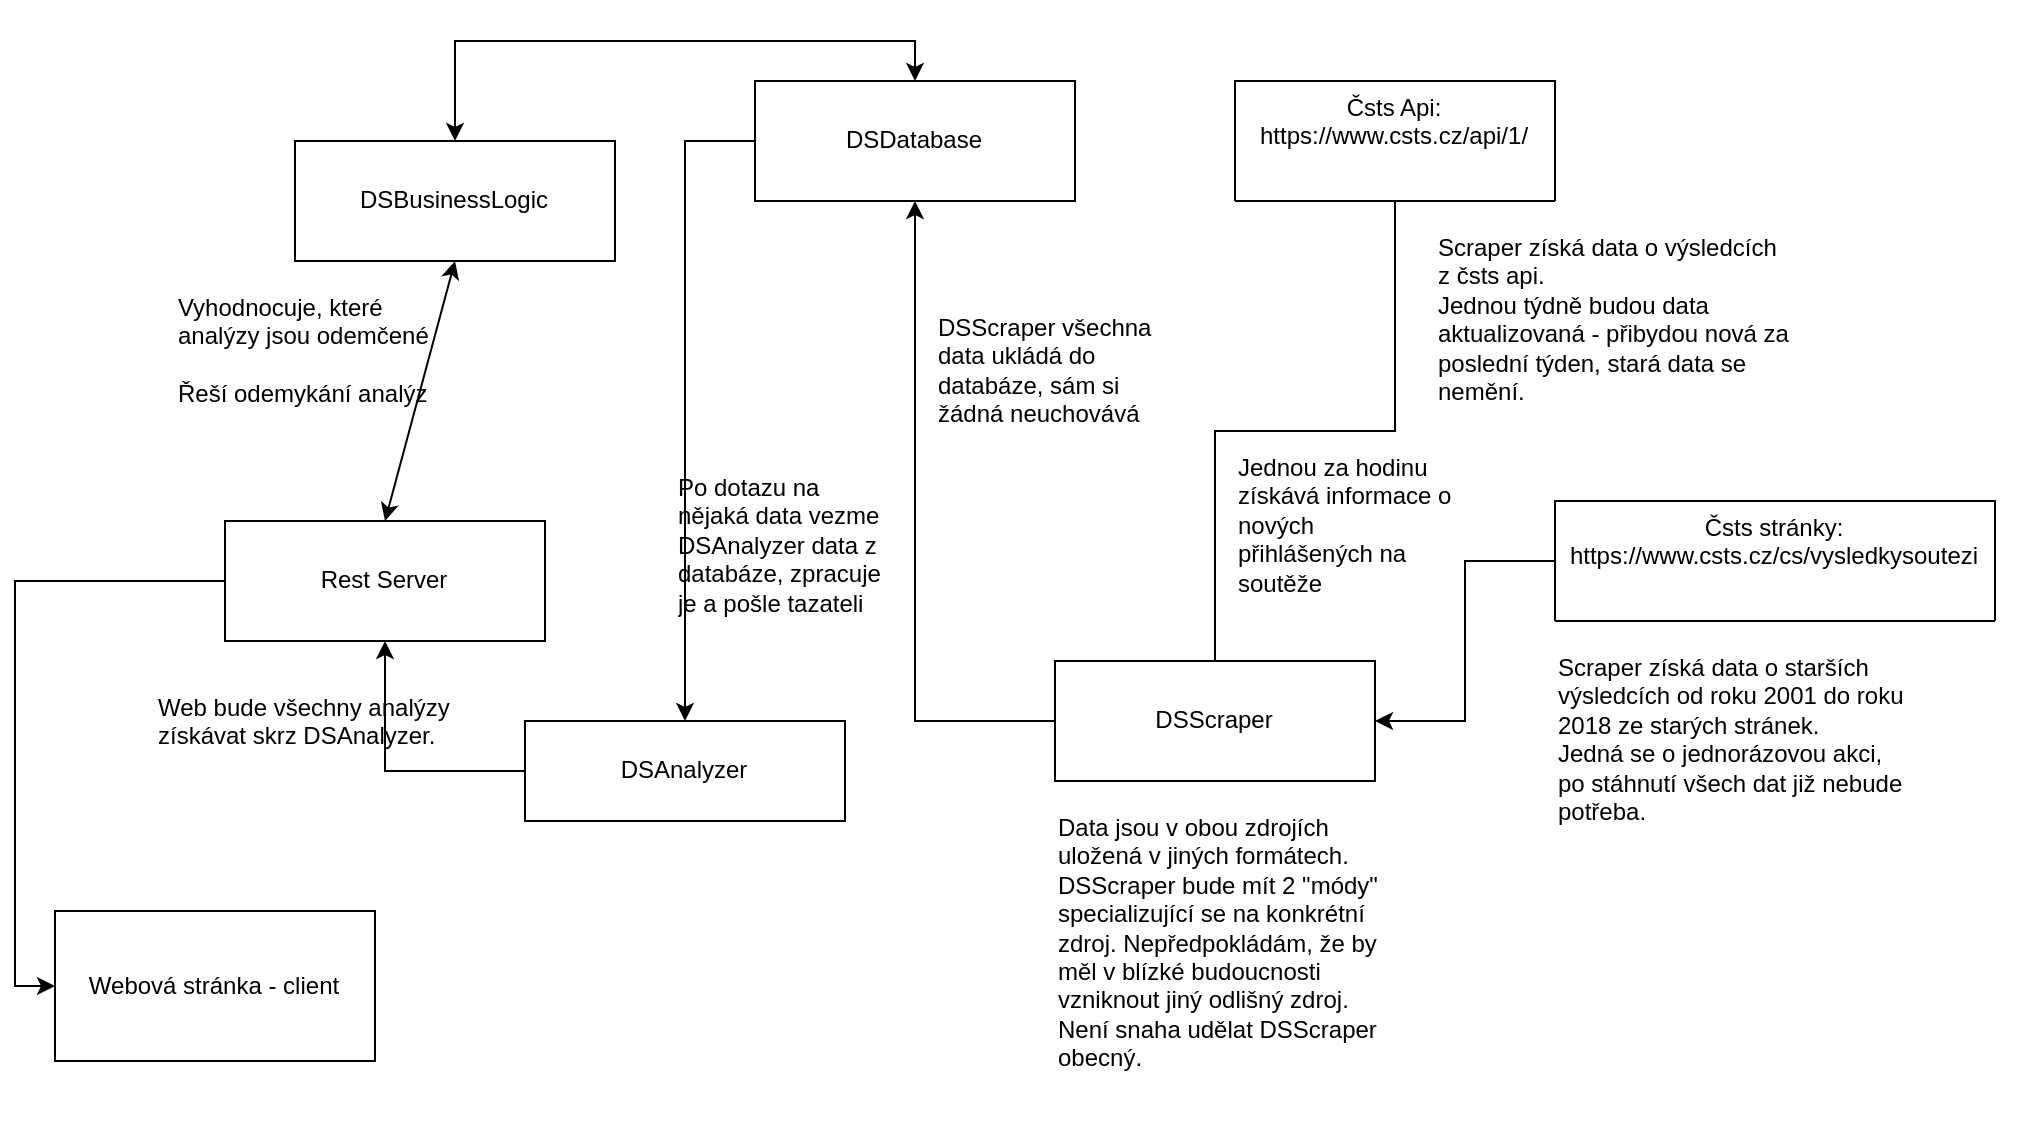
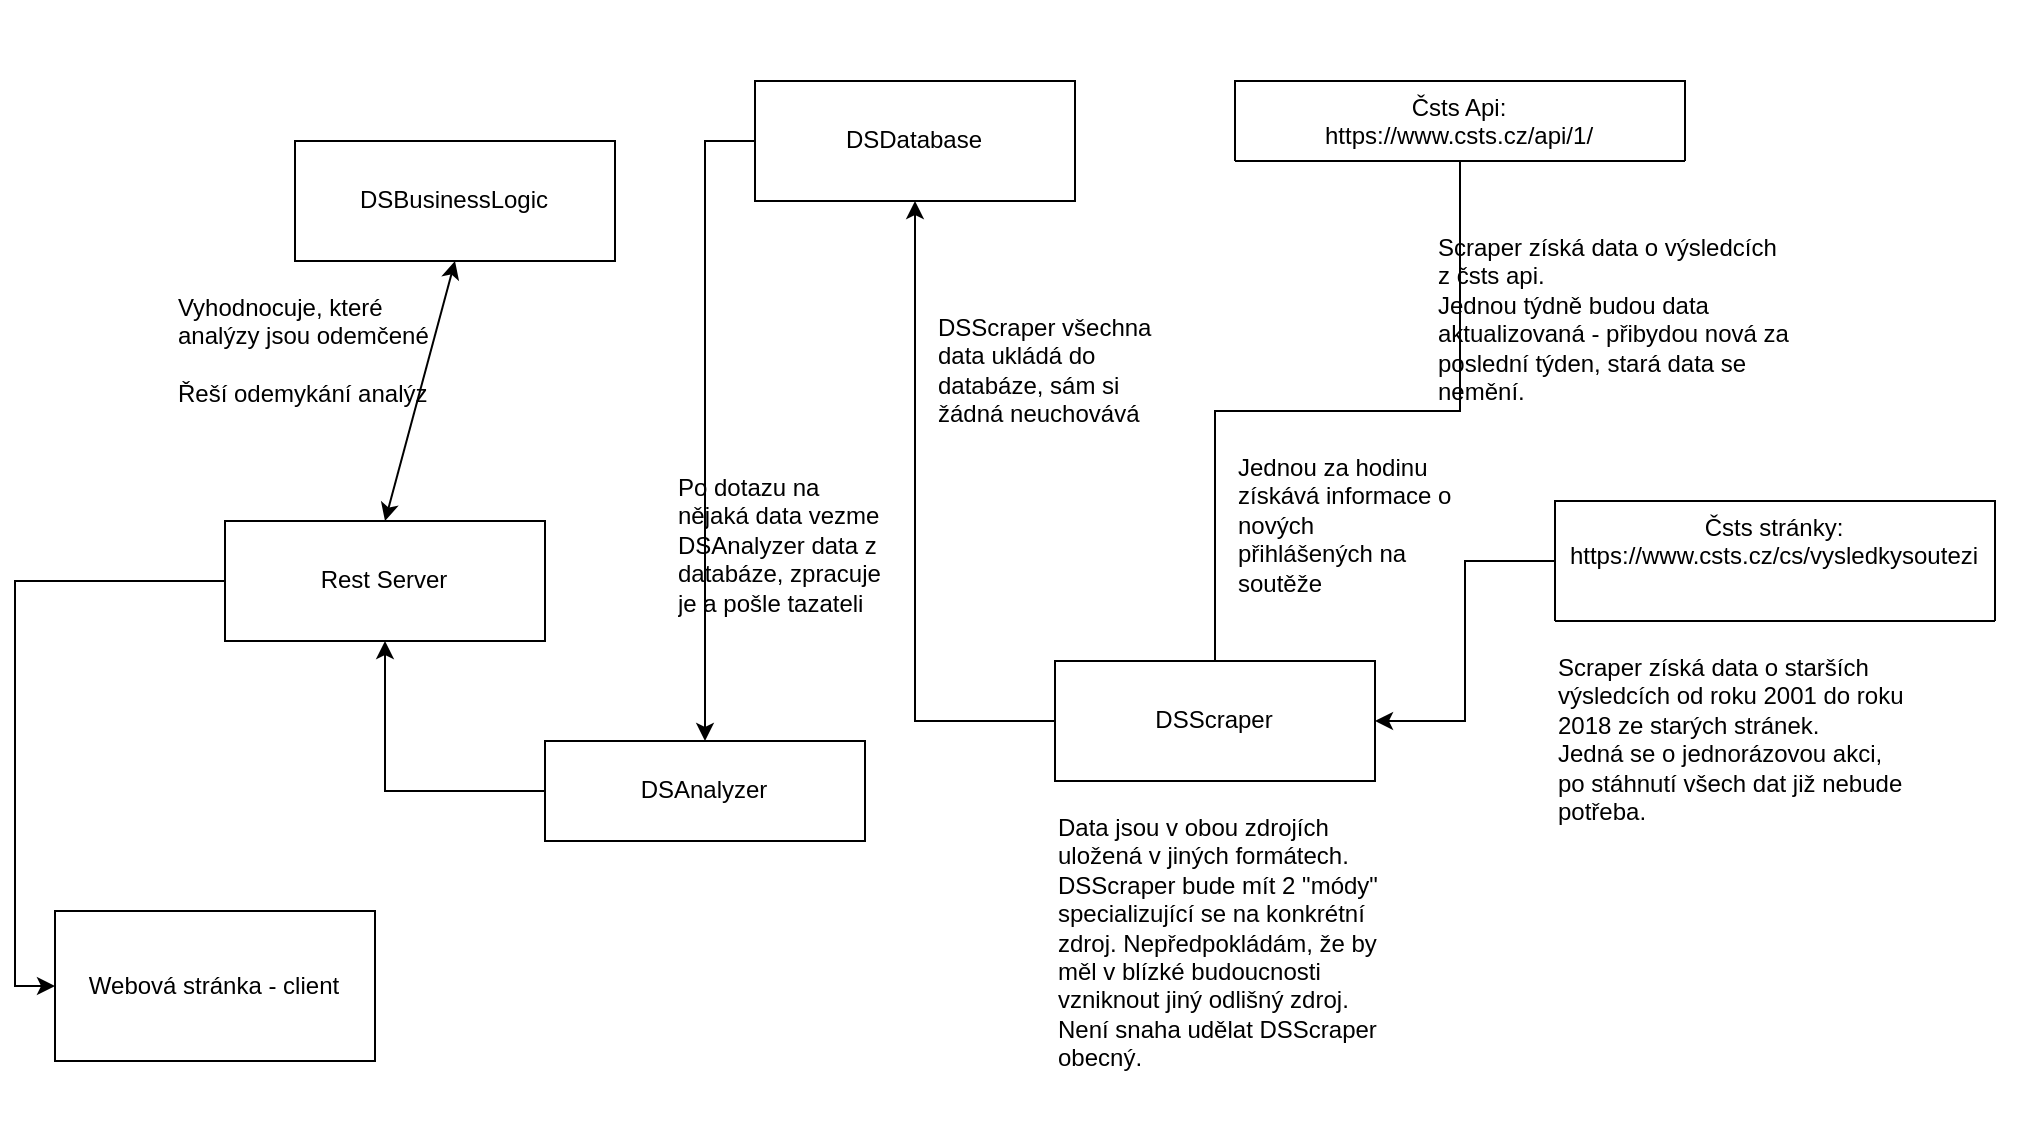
edge "DSDatabase" -- "DSBusinessLogic": removed
node "Čsts Api: https://www.csts.cz/api/1/": size 320x120 -> 450x80
node "Web bude všechny analýzy získávat skrz DSAnalyzer.": removed
node "DSAnalyzer": moved (685, 771) -> (705, 791)
